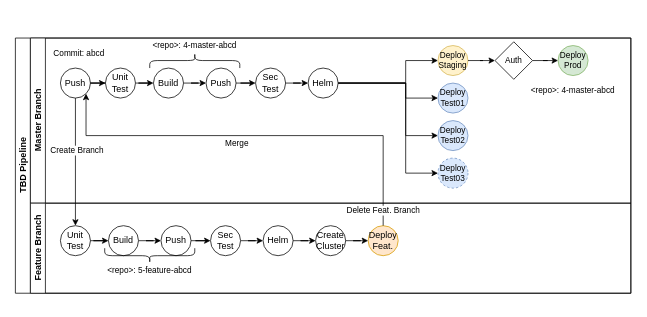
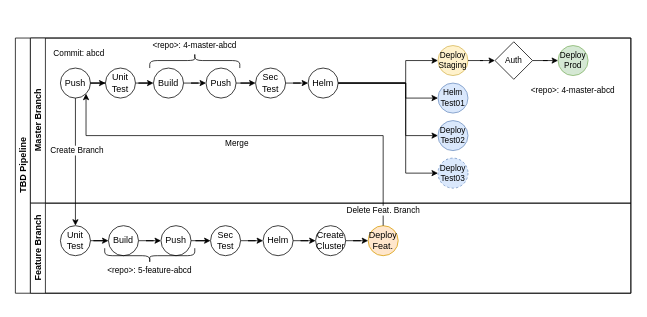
node "Deploy Test01": label "Deploy Test01" -> "Helm Test01"
